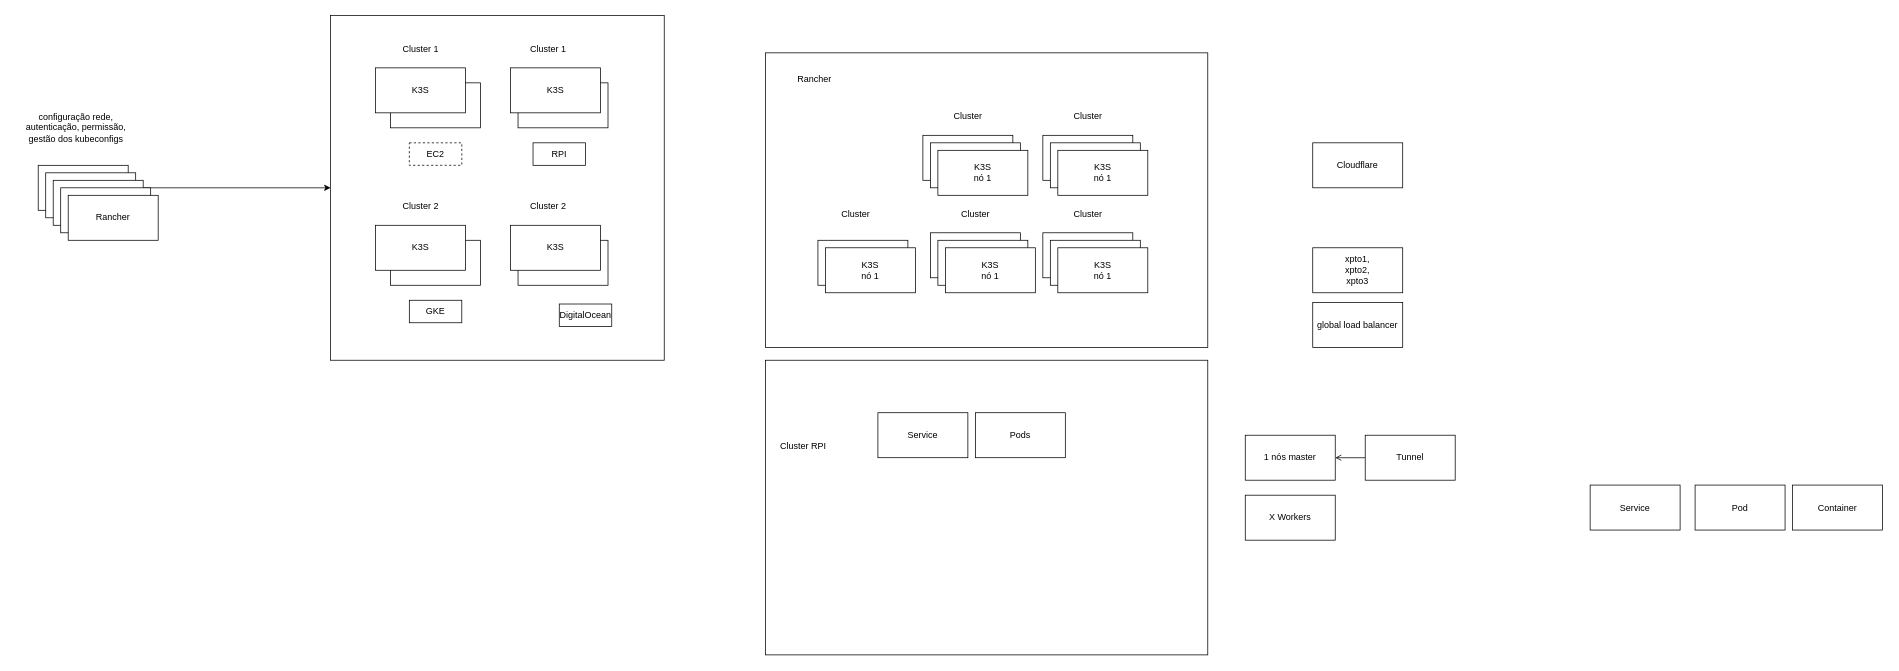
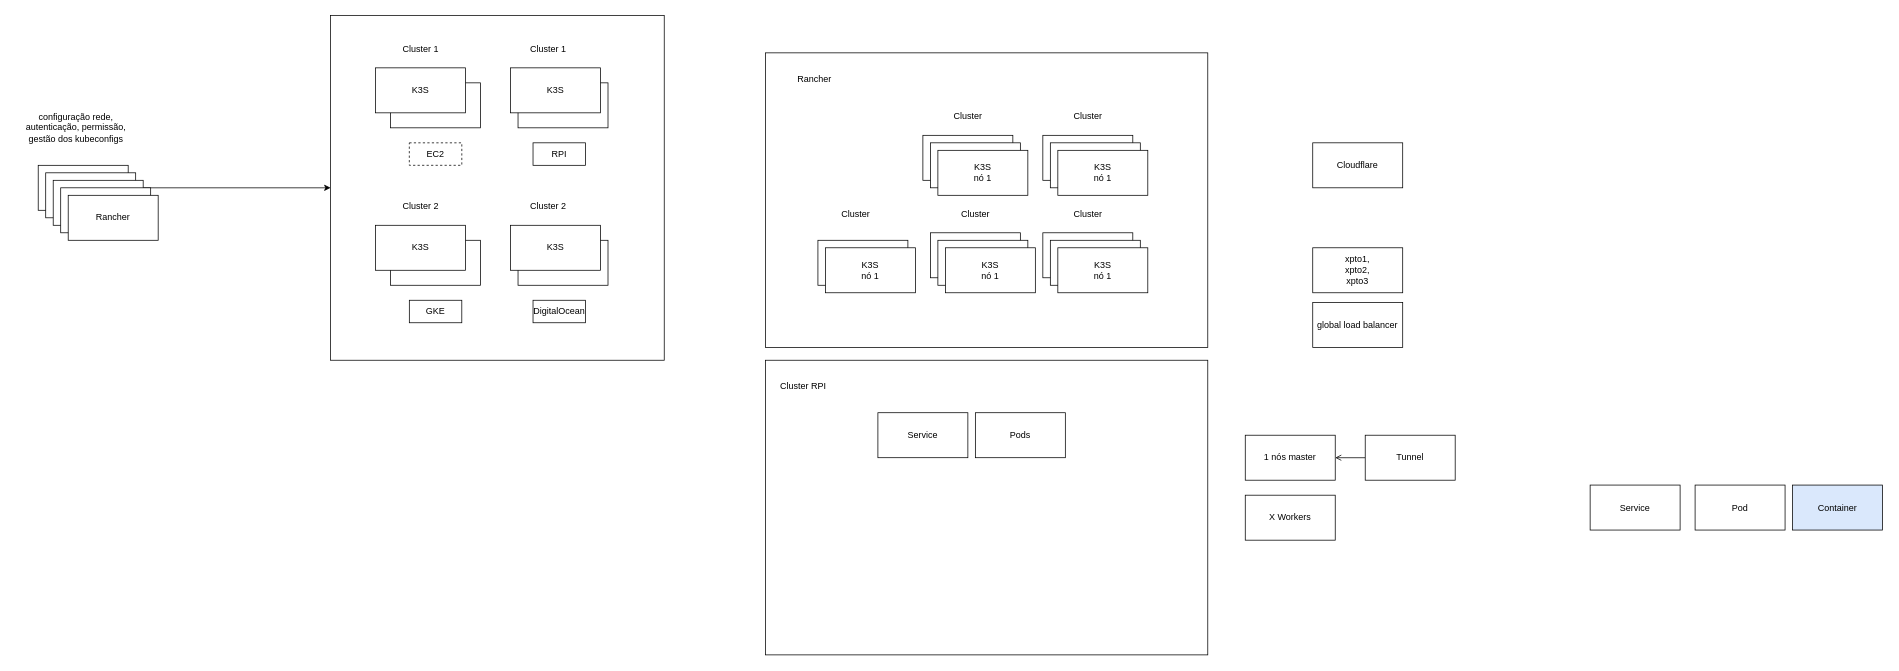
node "DigitalOcean": moved (585, 315) -> (559, 312)
node "Cluster RPI": moved (803, 447) -> (803, 387)
node "Container": fillcolor #ffffff -> #dae8fc
